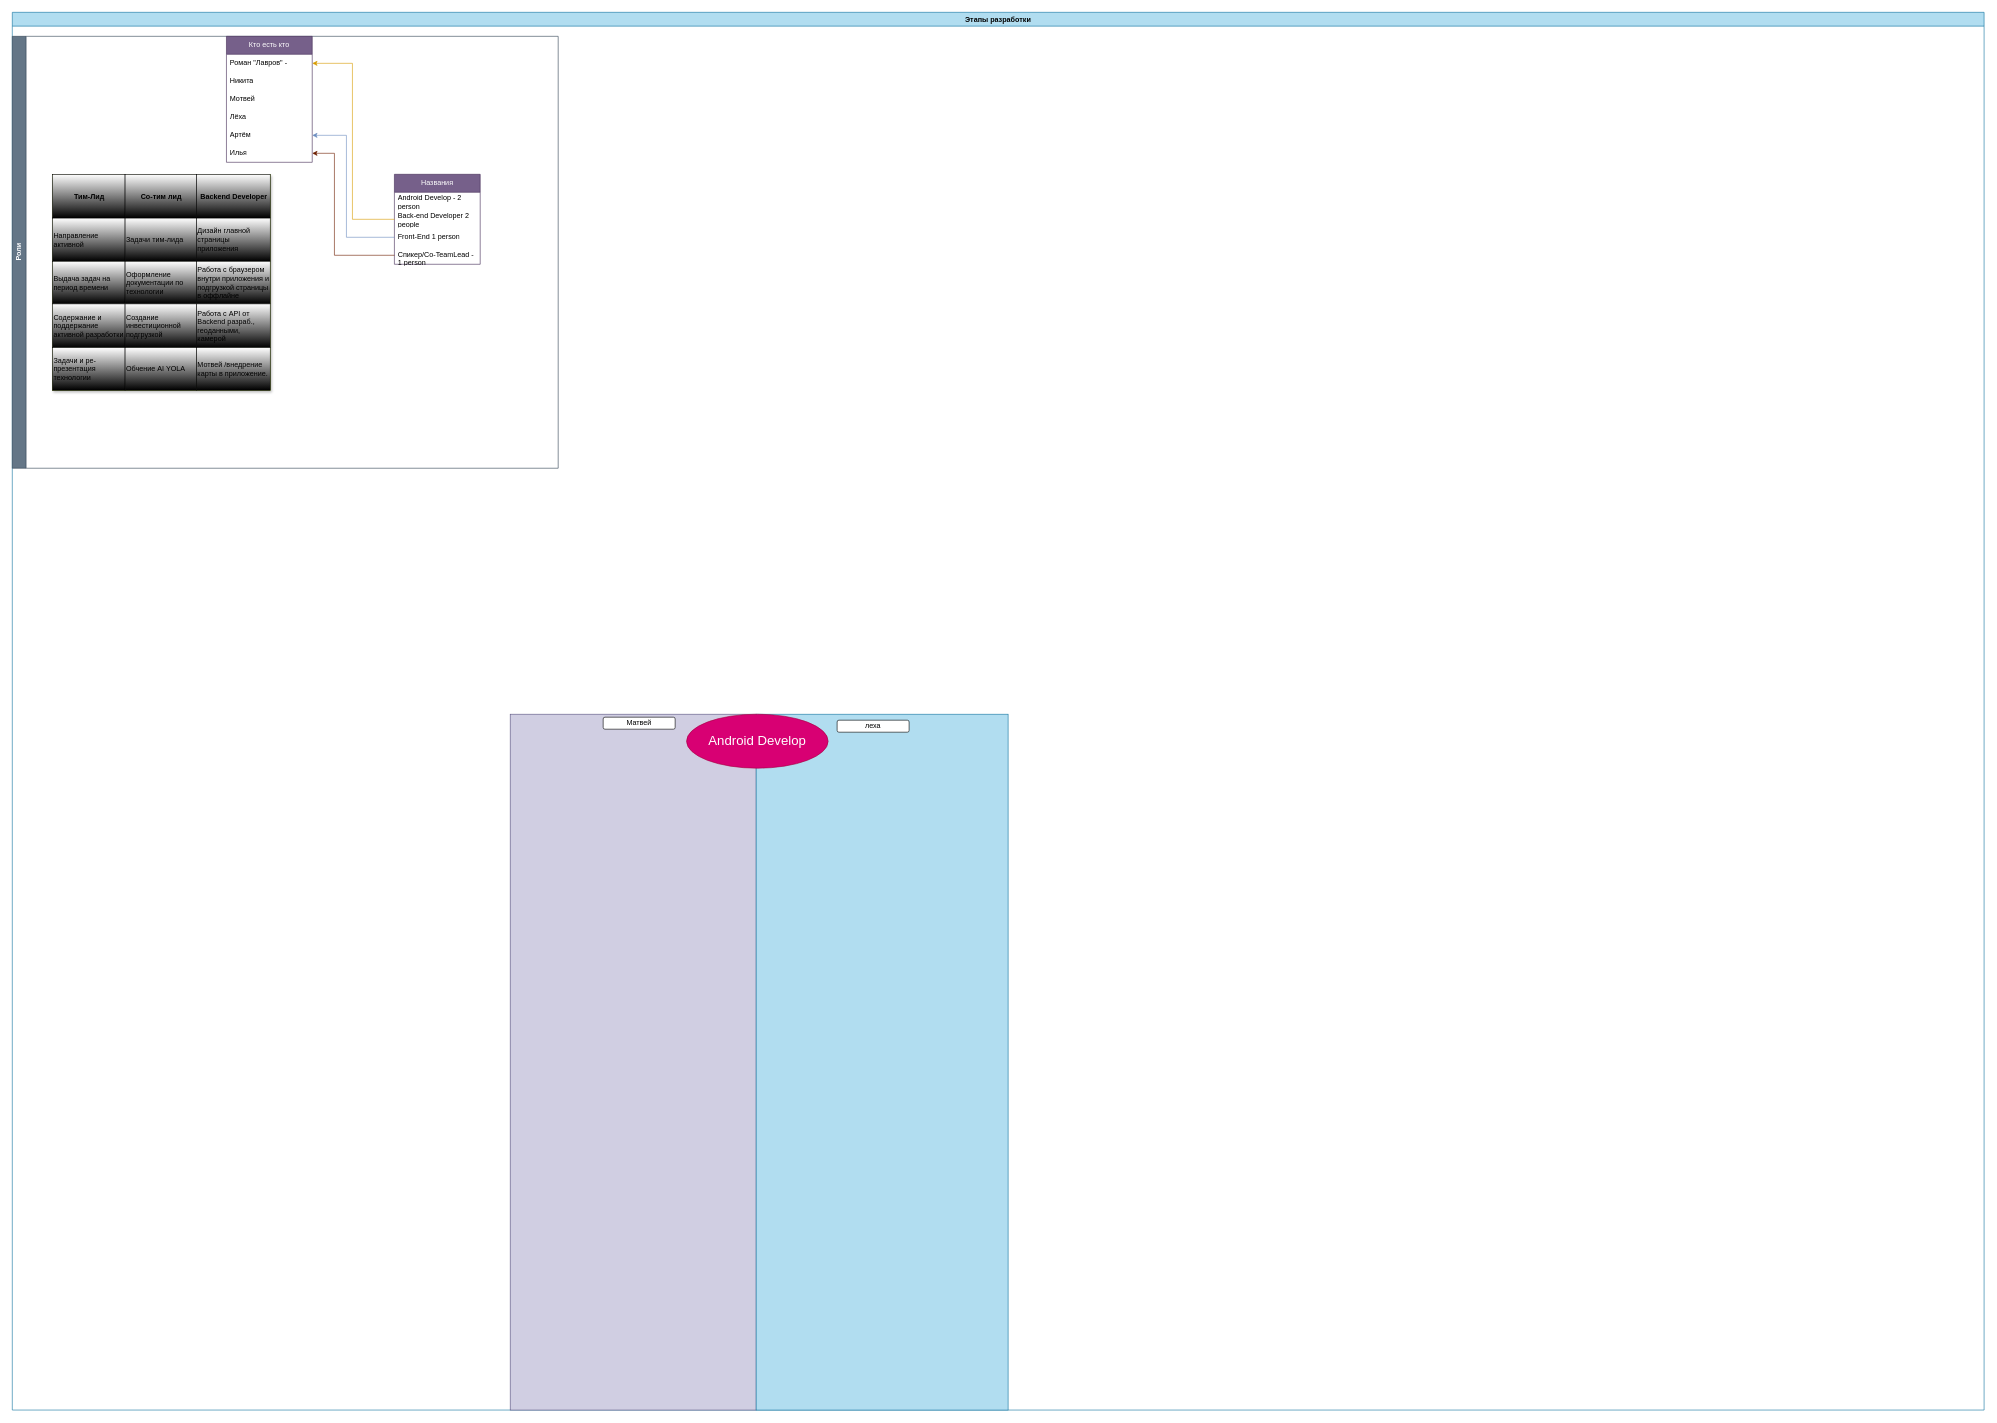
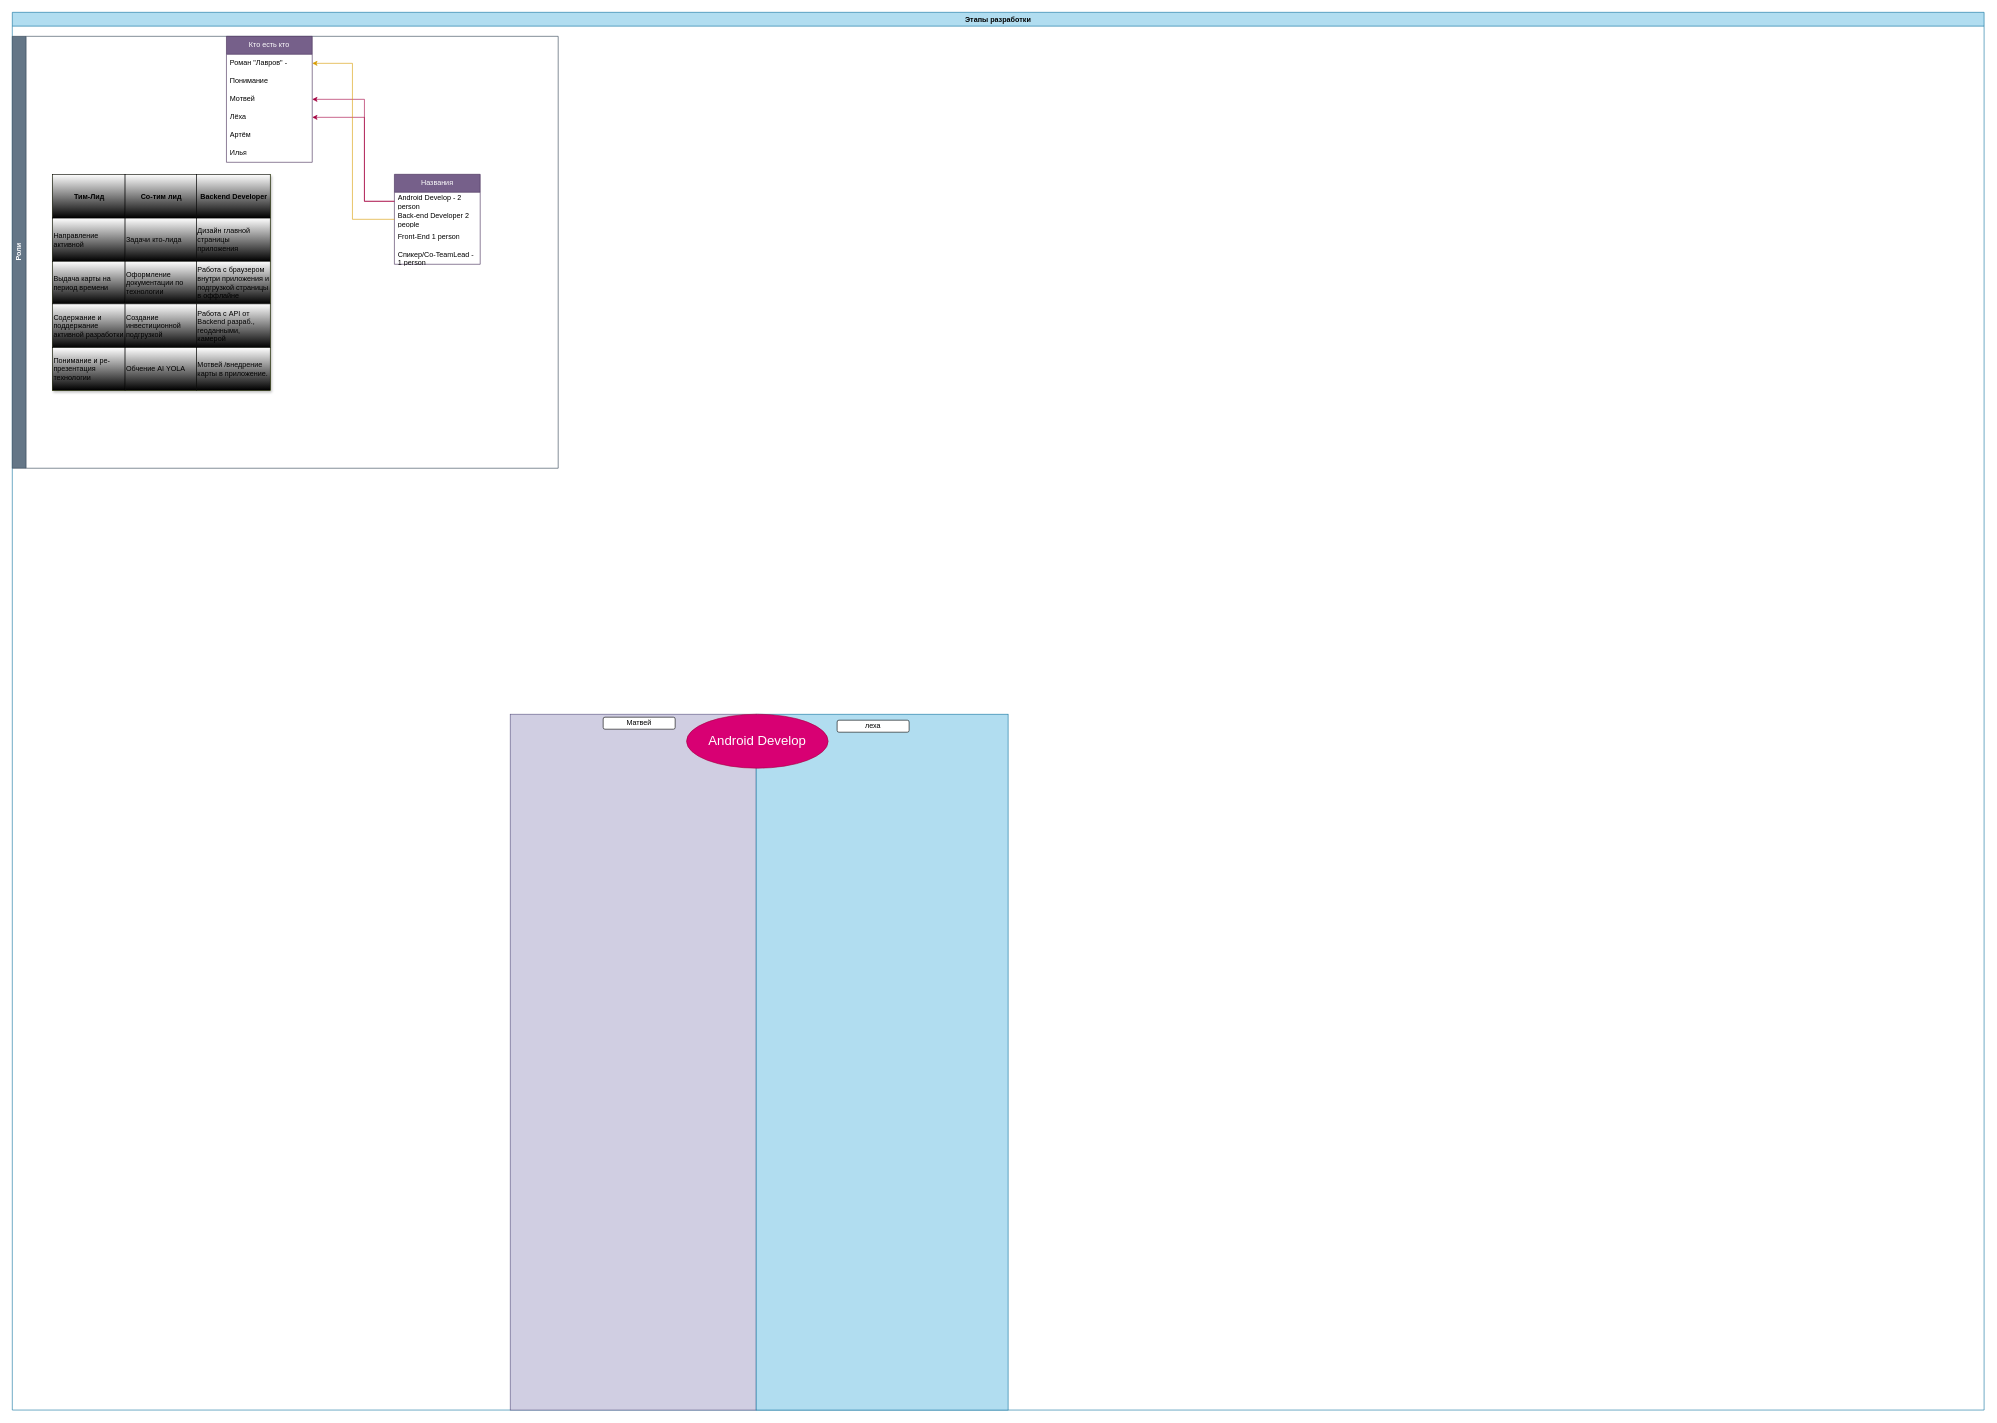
node "Никита": label "Никита" -> "Понимание"
edge "Android Develop - 2 person" -> "Мотвей": added
edge "Android Develop - 2 person" -> "Лёха": added
edge "Front-End 1 person" -> "Артём": removed
edge "Спикер/Со-TeamLead - 1 person" -> "Илья": removed
node "Задачи тим-лида": label "Задачи тим-лида" -> "Задачи кто-лида"
node "Выдача задач на период времени": label "Выдача задач на период времени" -> "Выдача карты на период времени"
node "Задачи и ре-презентация технологии": label "Задачи и ре-презентация технологии" -> "Понимание и ре-презентация технологии"
